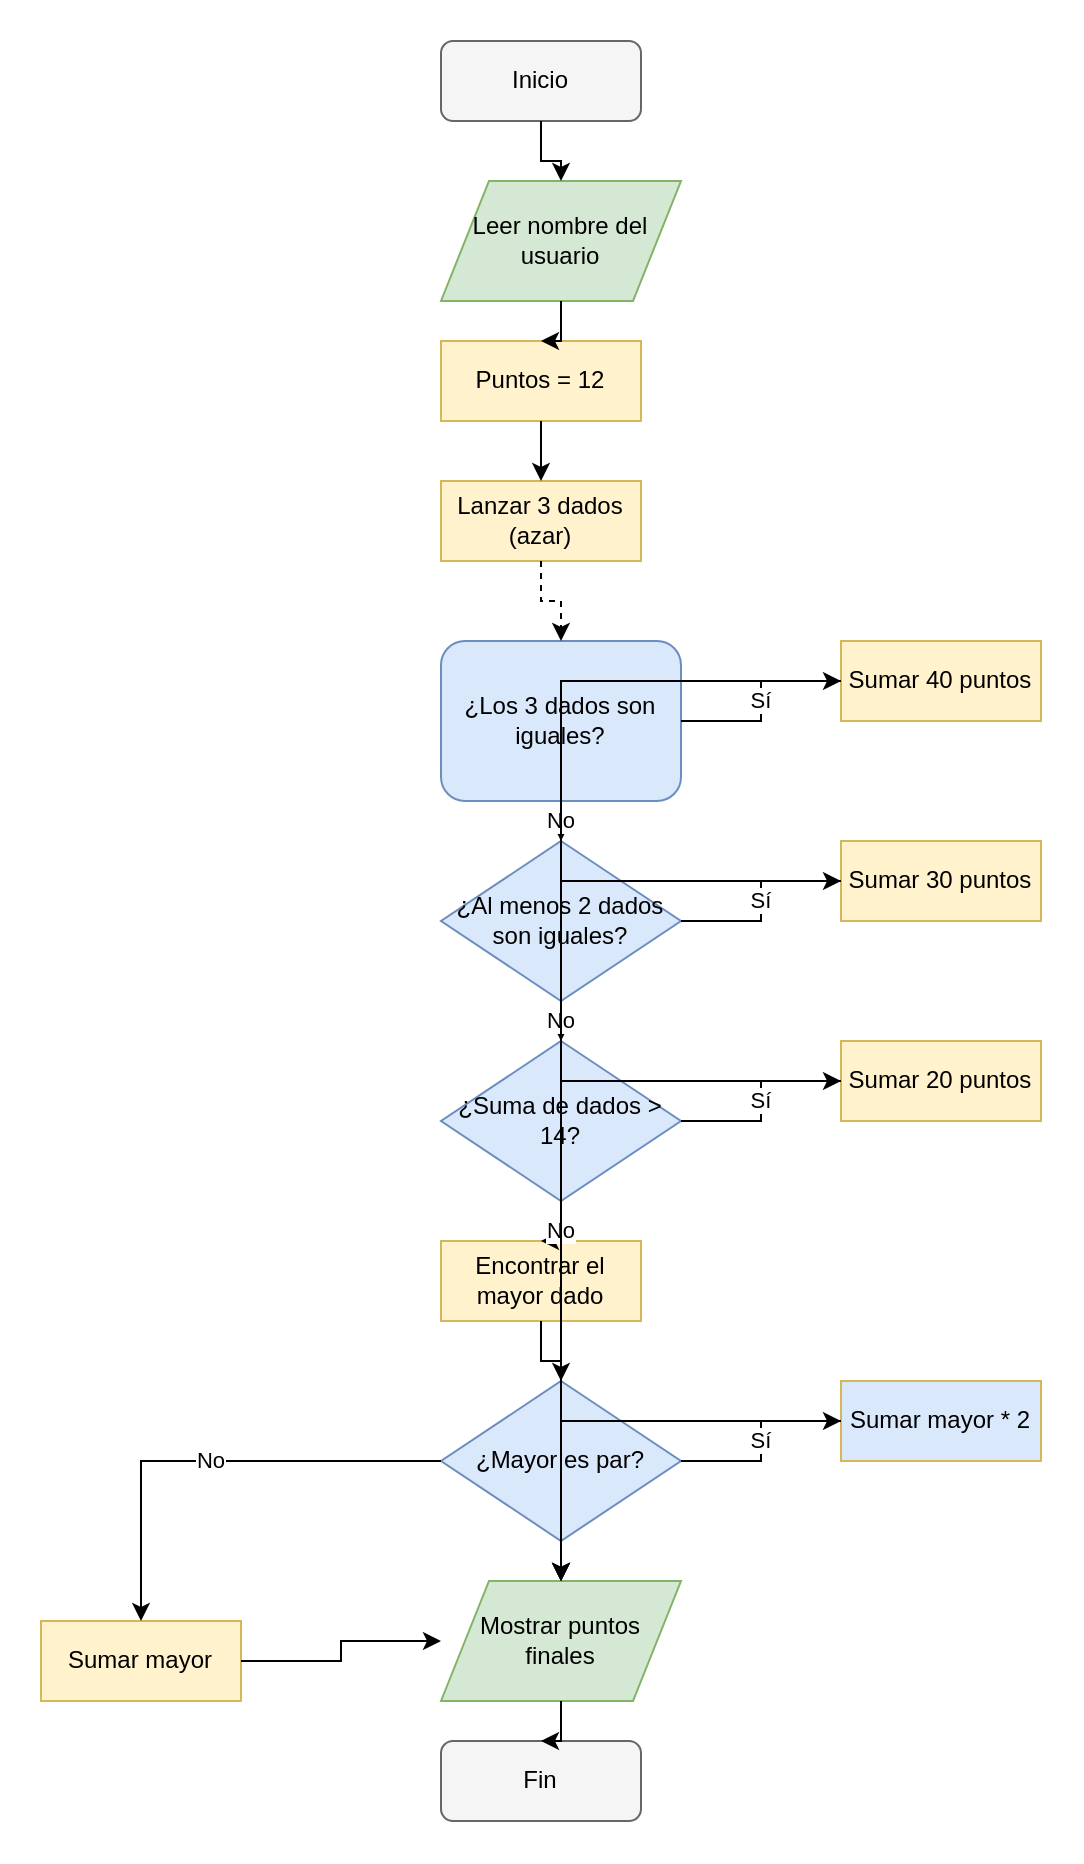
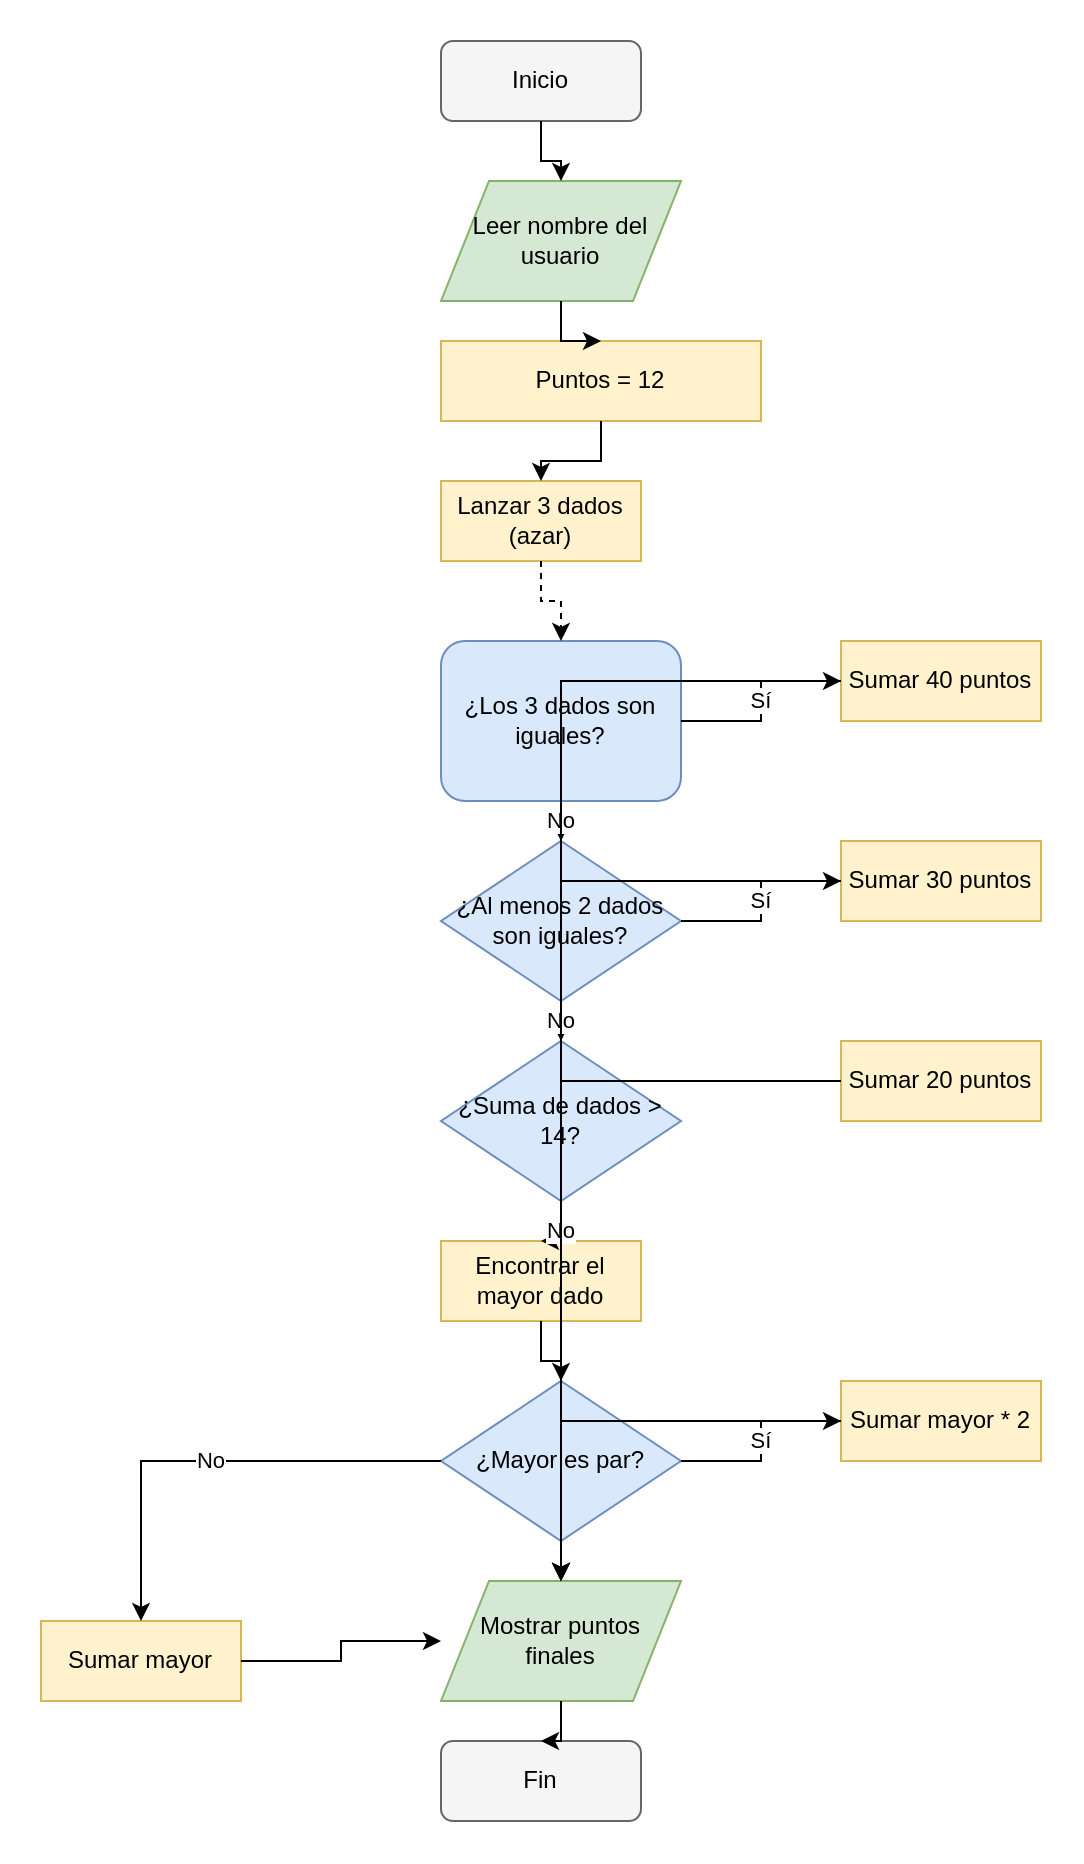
node "Puntos = 12": size 200x80 -> 320x80
edge "¿Suma de dados > 14?" -> "Sumar 20 puntos": removed, label "Sí"
node "Sumar mayor * 2": fillcolor #dae8fc -> #fff2cc
